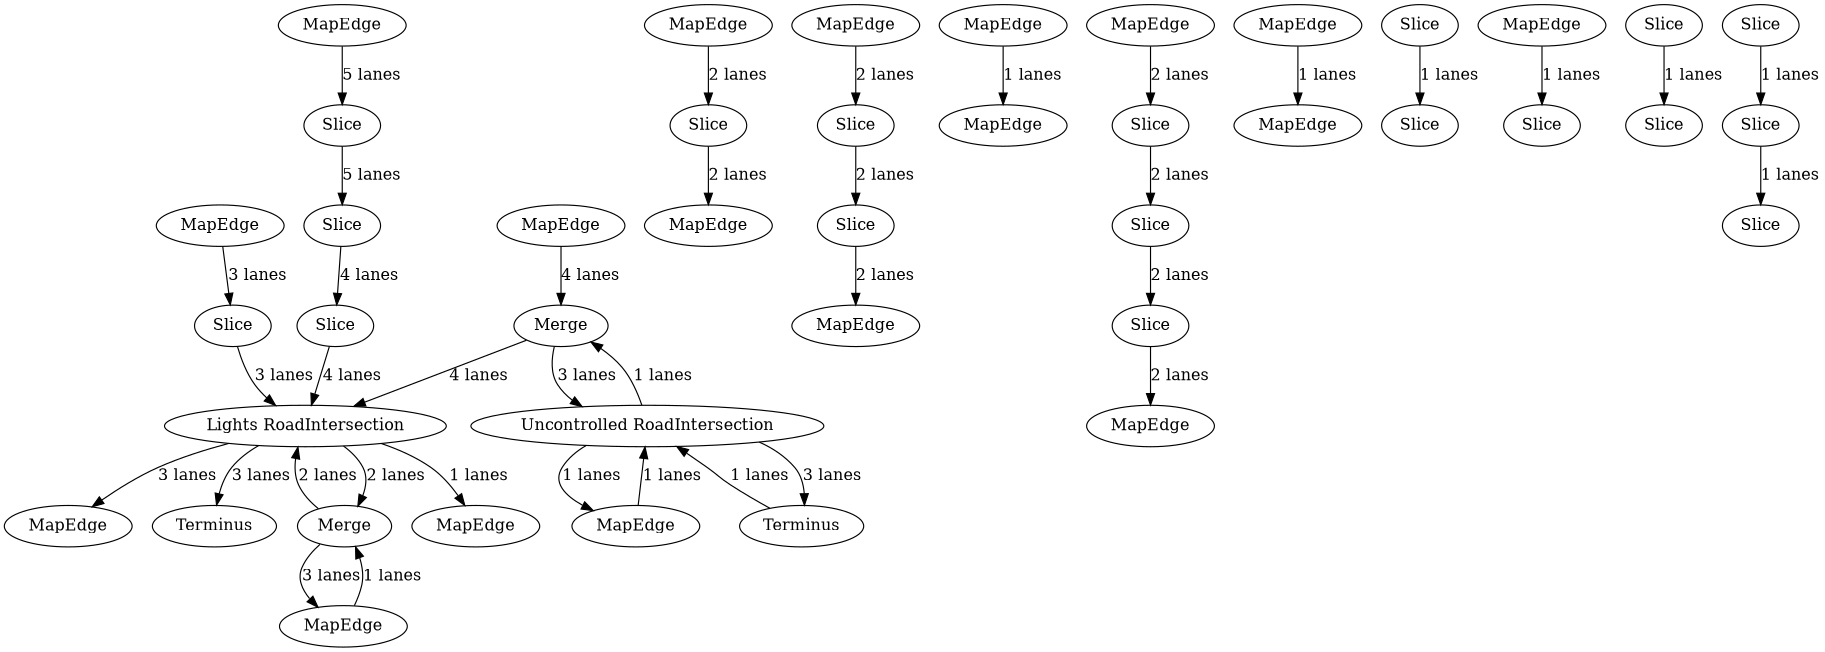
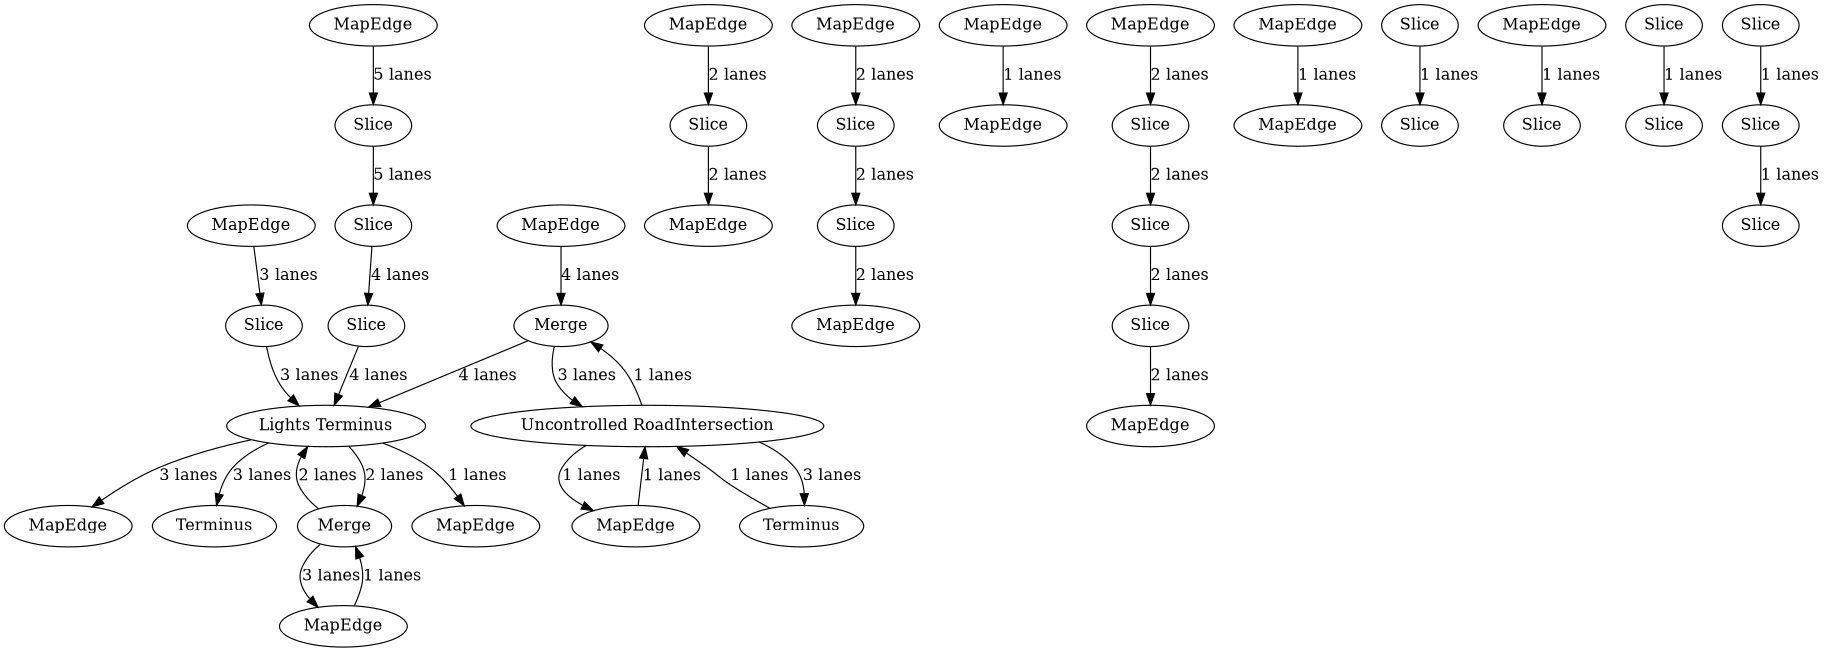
node "Lights RoadIntersection": label "Lights RoadIntersection" -> "Lights Terminus"
